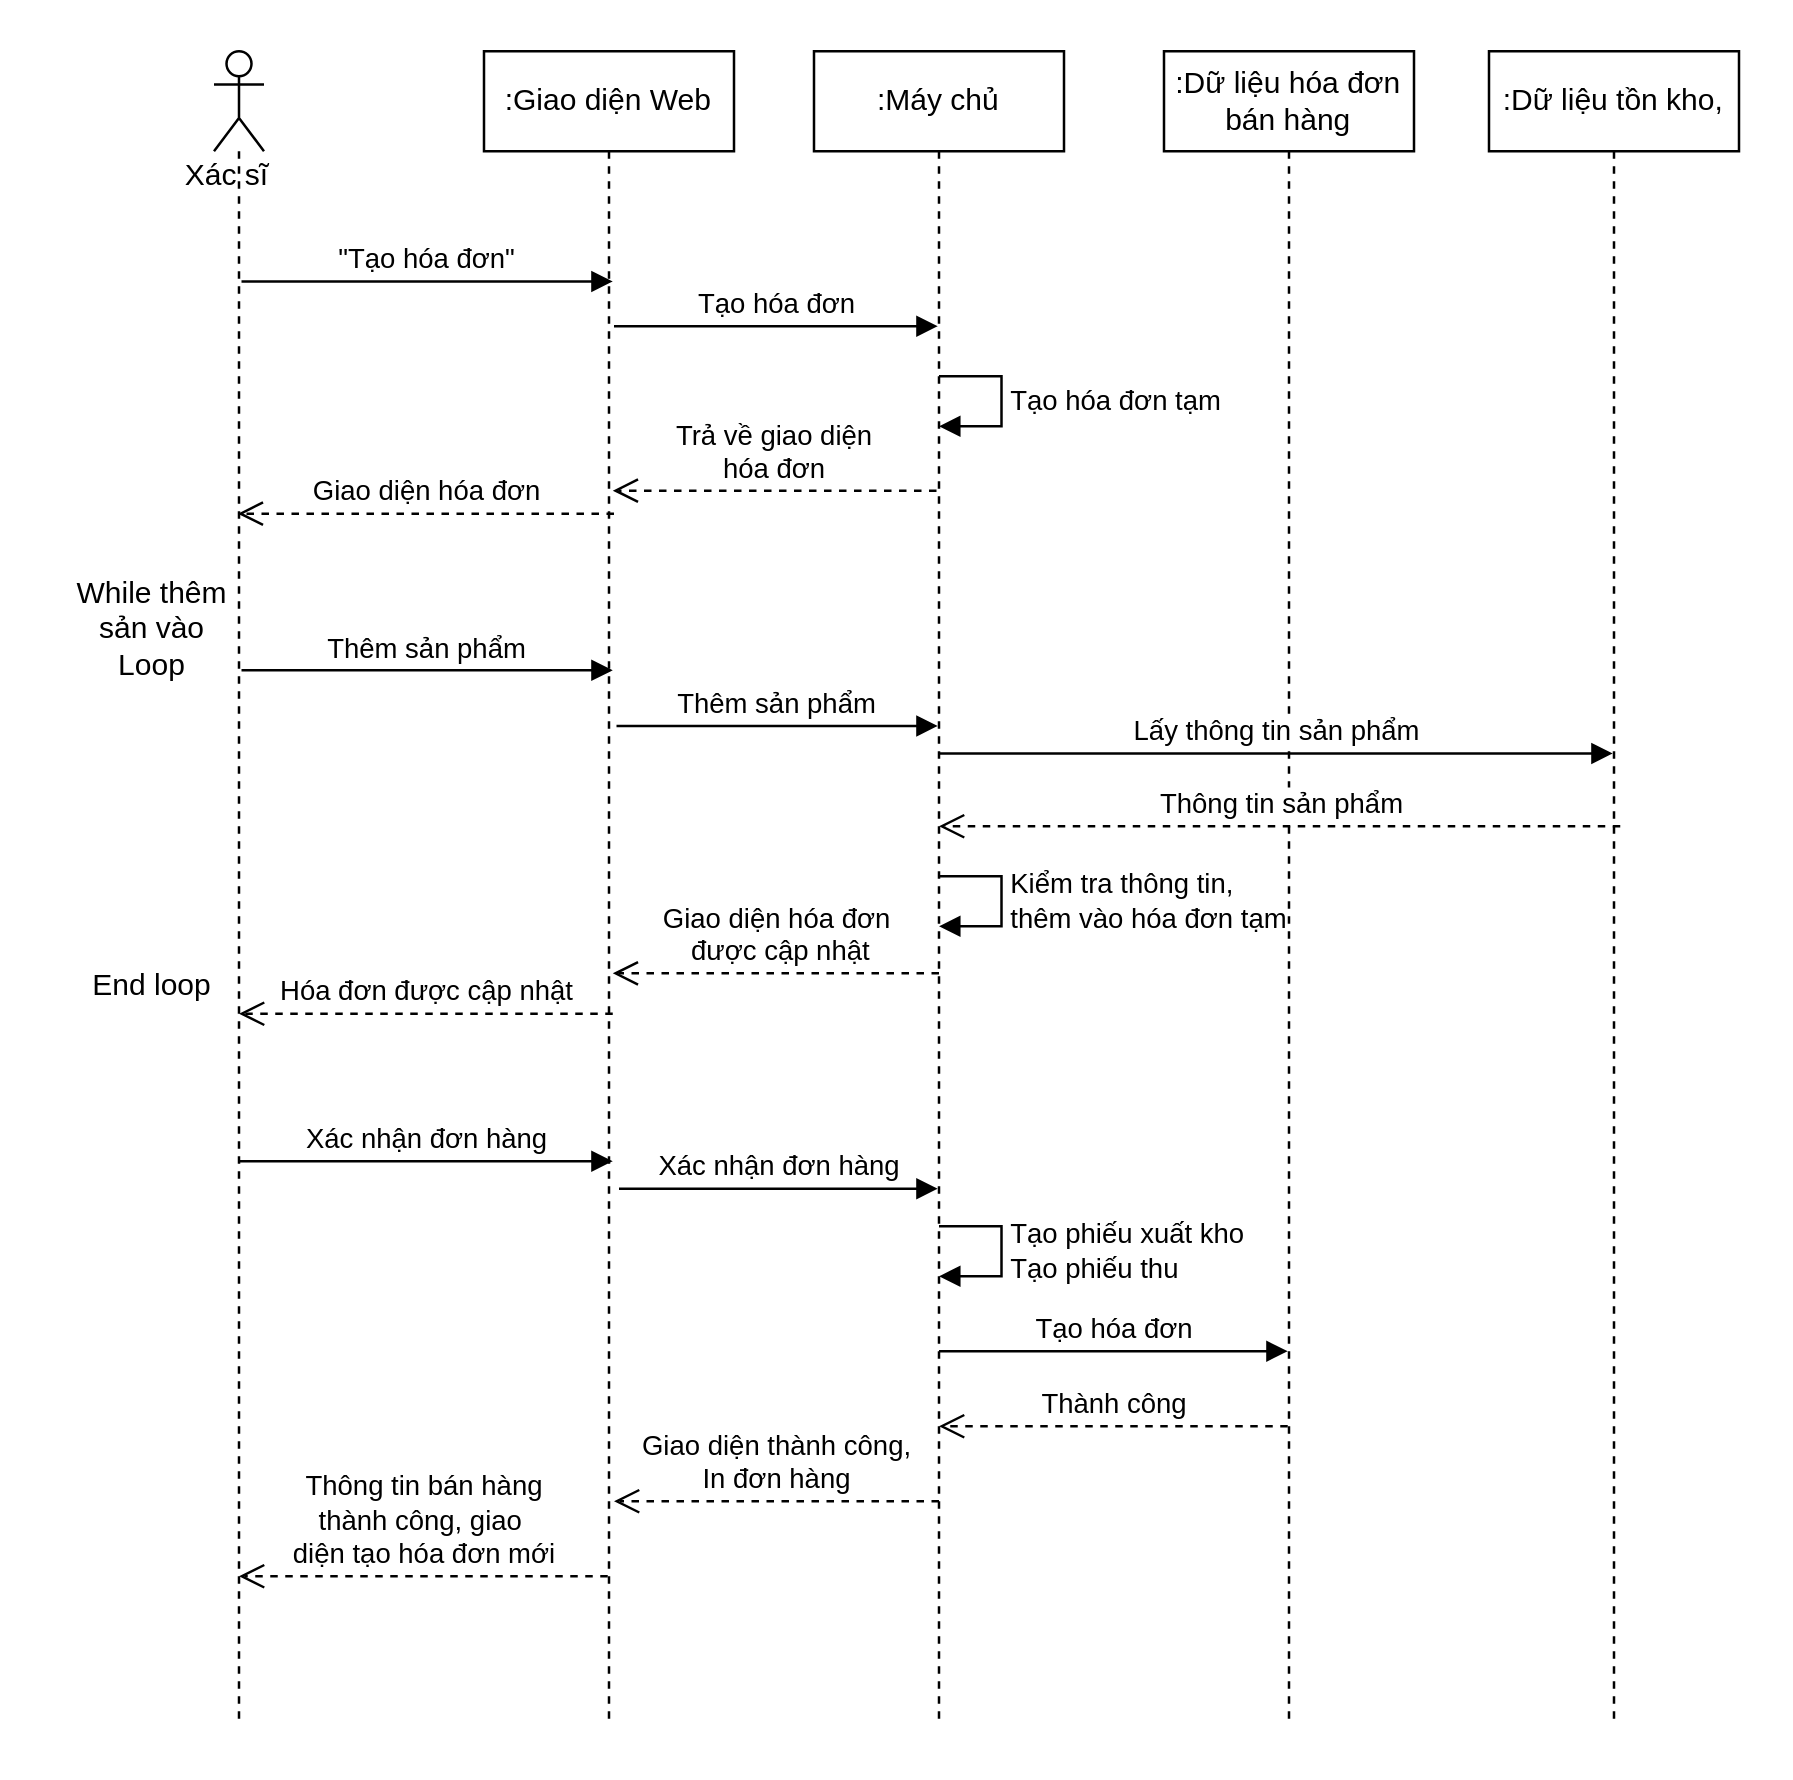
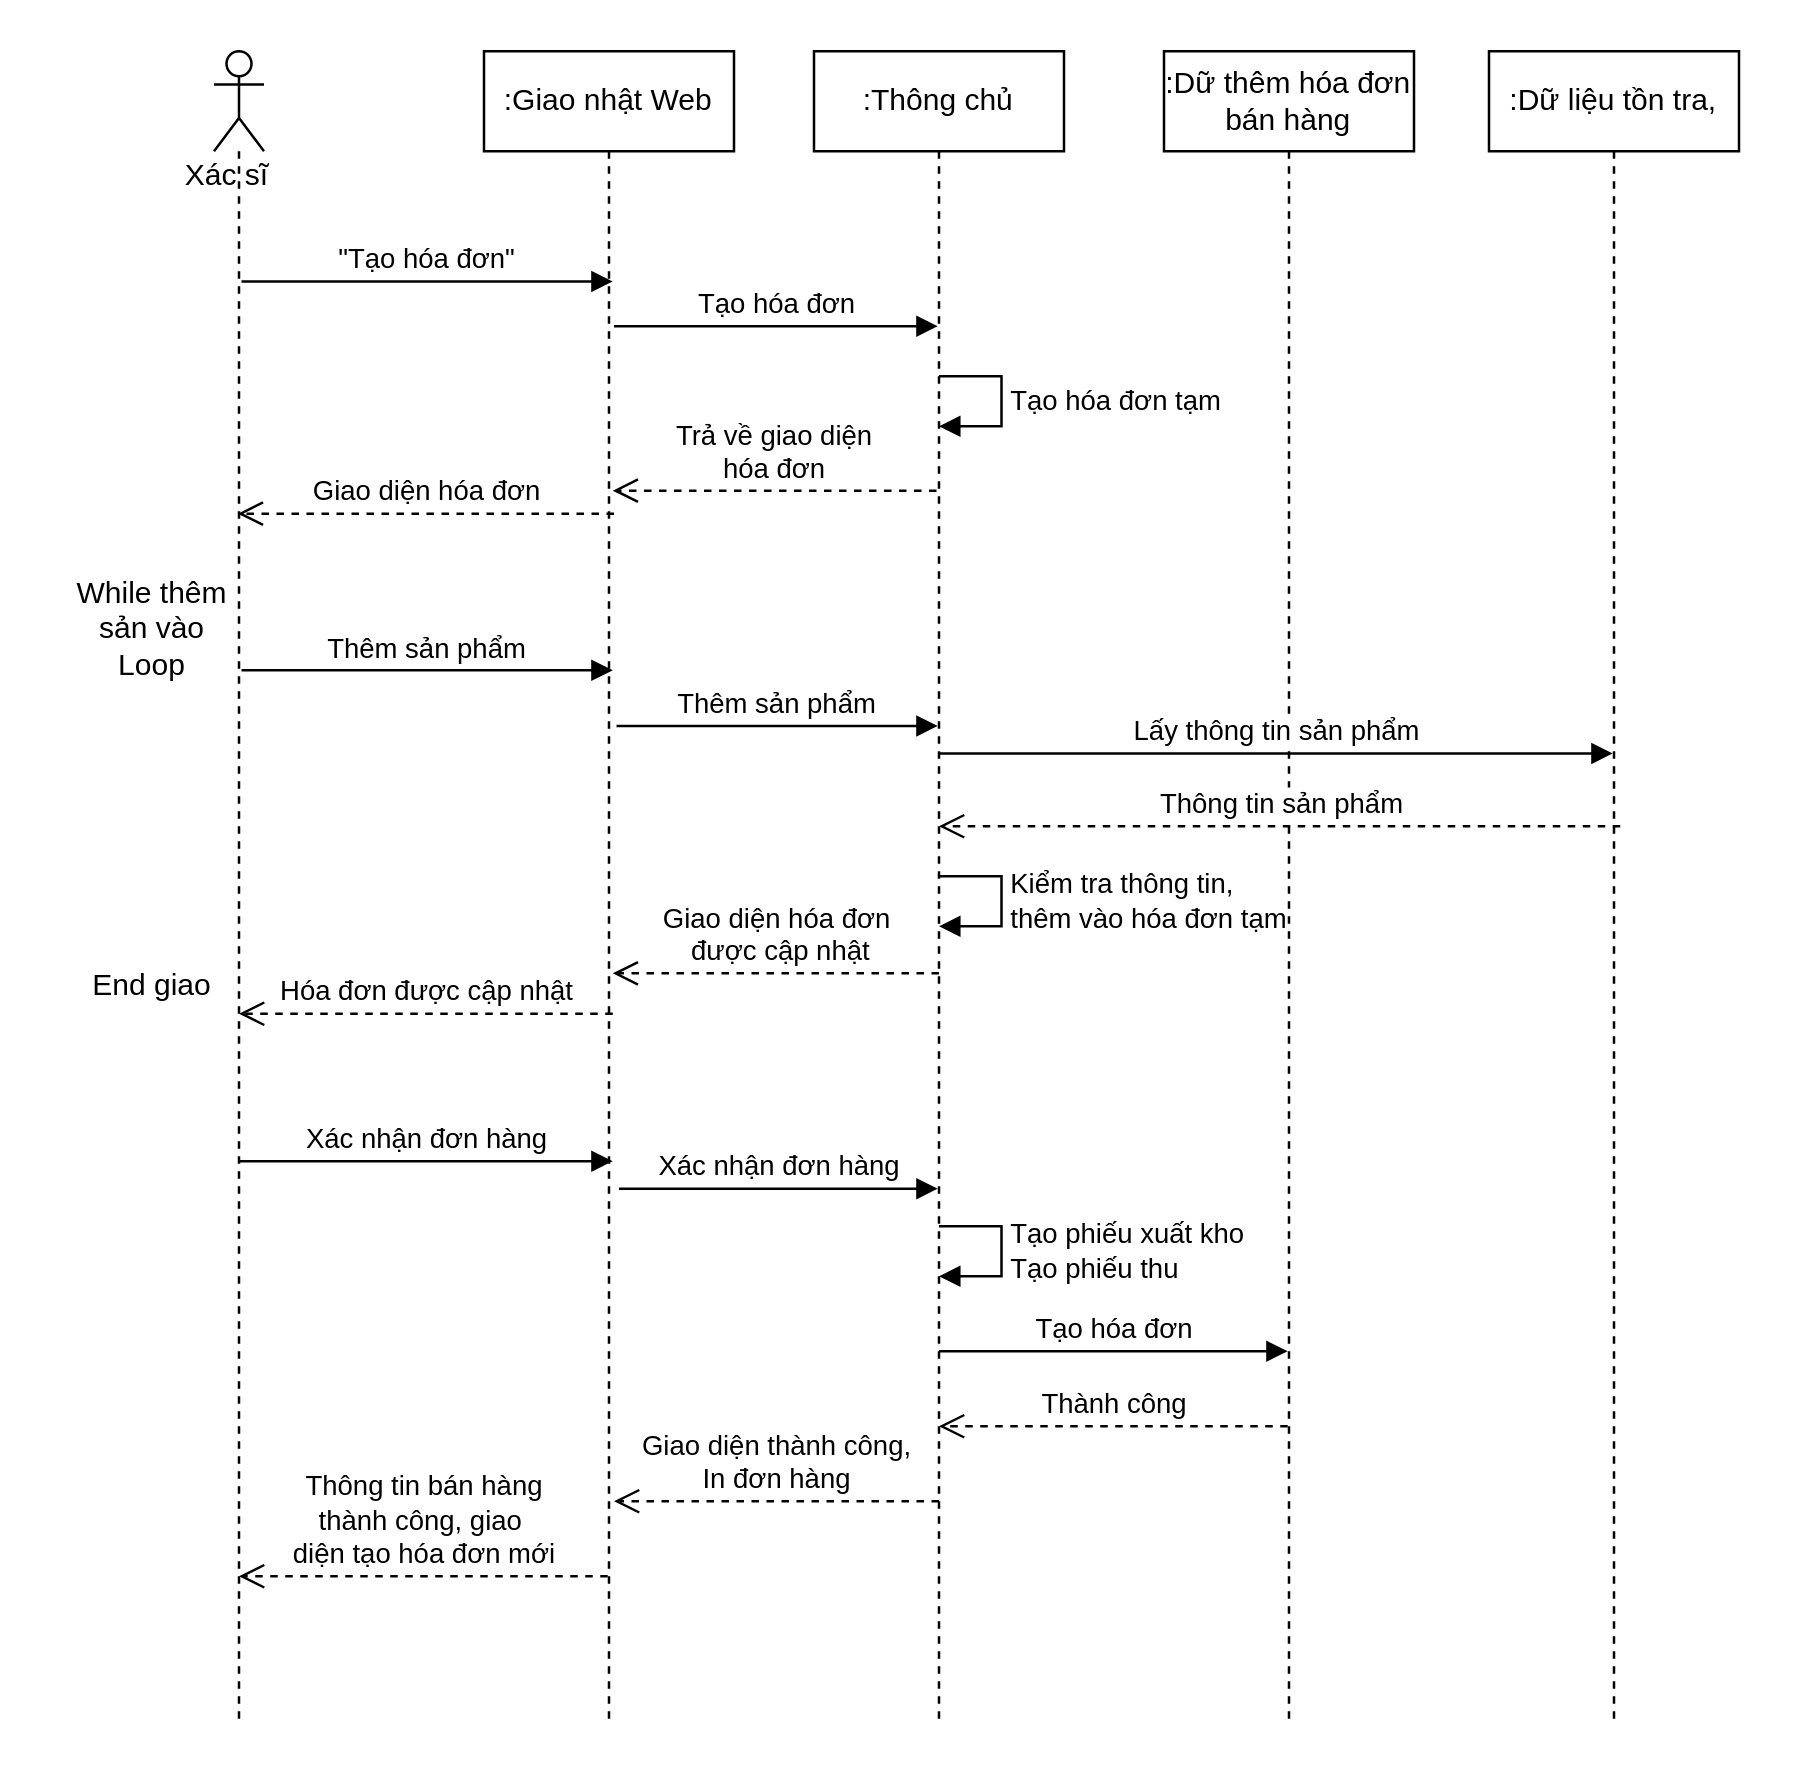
node ":Giao diện Web": label ":Giao diện Web" -> ":Giao nhật Web"
node ":Máy chủ": label ":Máy chủ" -> ":Thông chủ"
node ":Dữ liệu hóa đơn bán hàng": label ":Dữ liệu hóa đơn bán hàng" -> ":Dữ thêm hóa đơn bán hàng"
node ":Dữ liệu tồn kho,": label ":Dữ liệu tồn kho," -> ":Dữ liệu tồn tra,"
node "End loop": label "End loop" -> "End giao"
